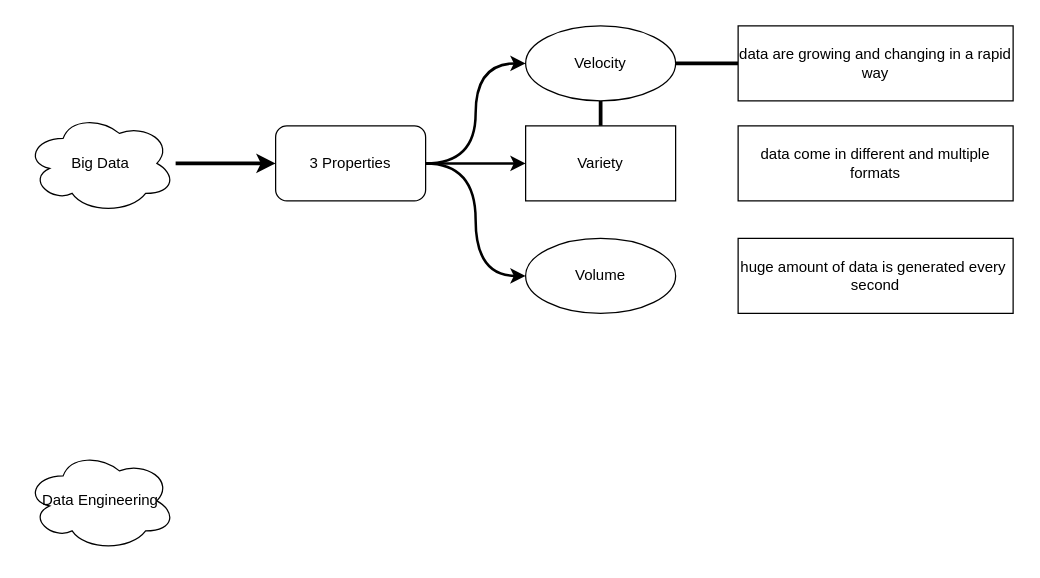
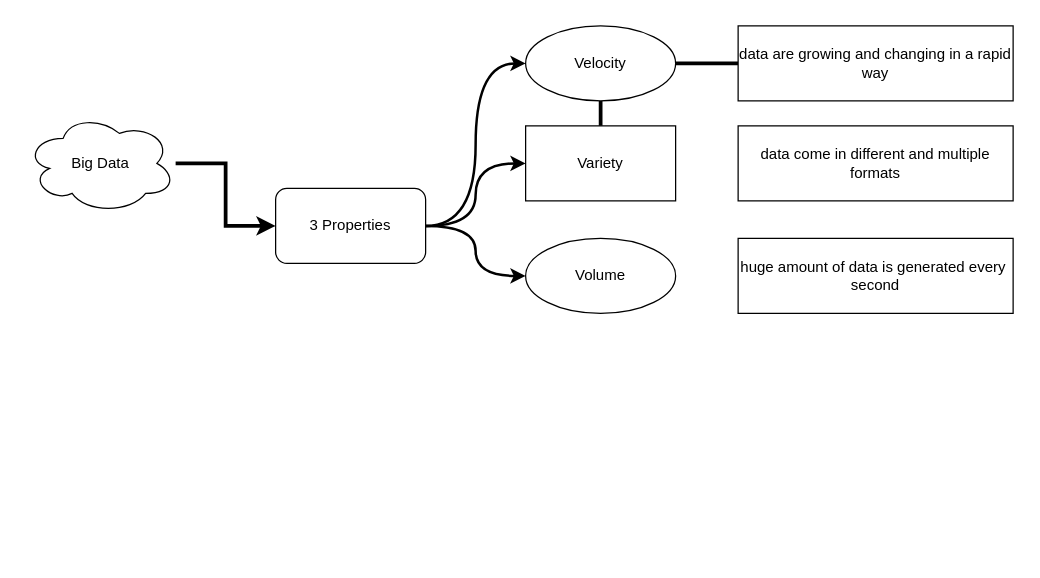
node "3 Properties": moved (351, 163) -> (351, 226)
node "Data Engineering": removed
